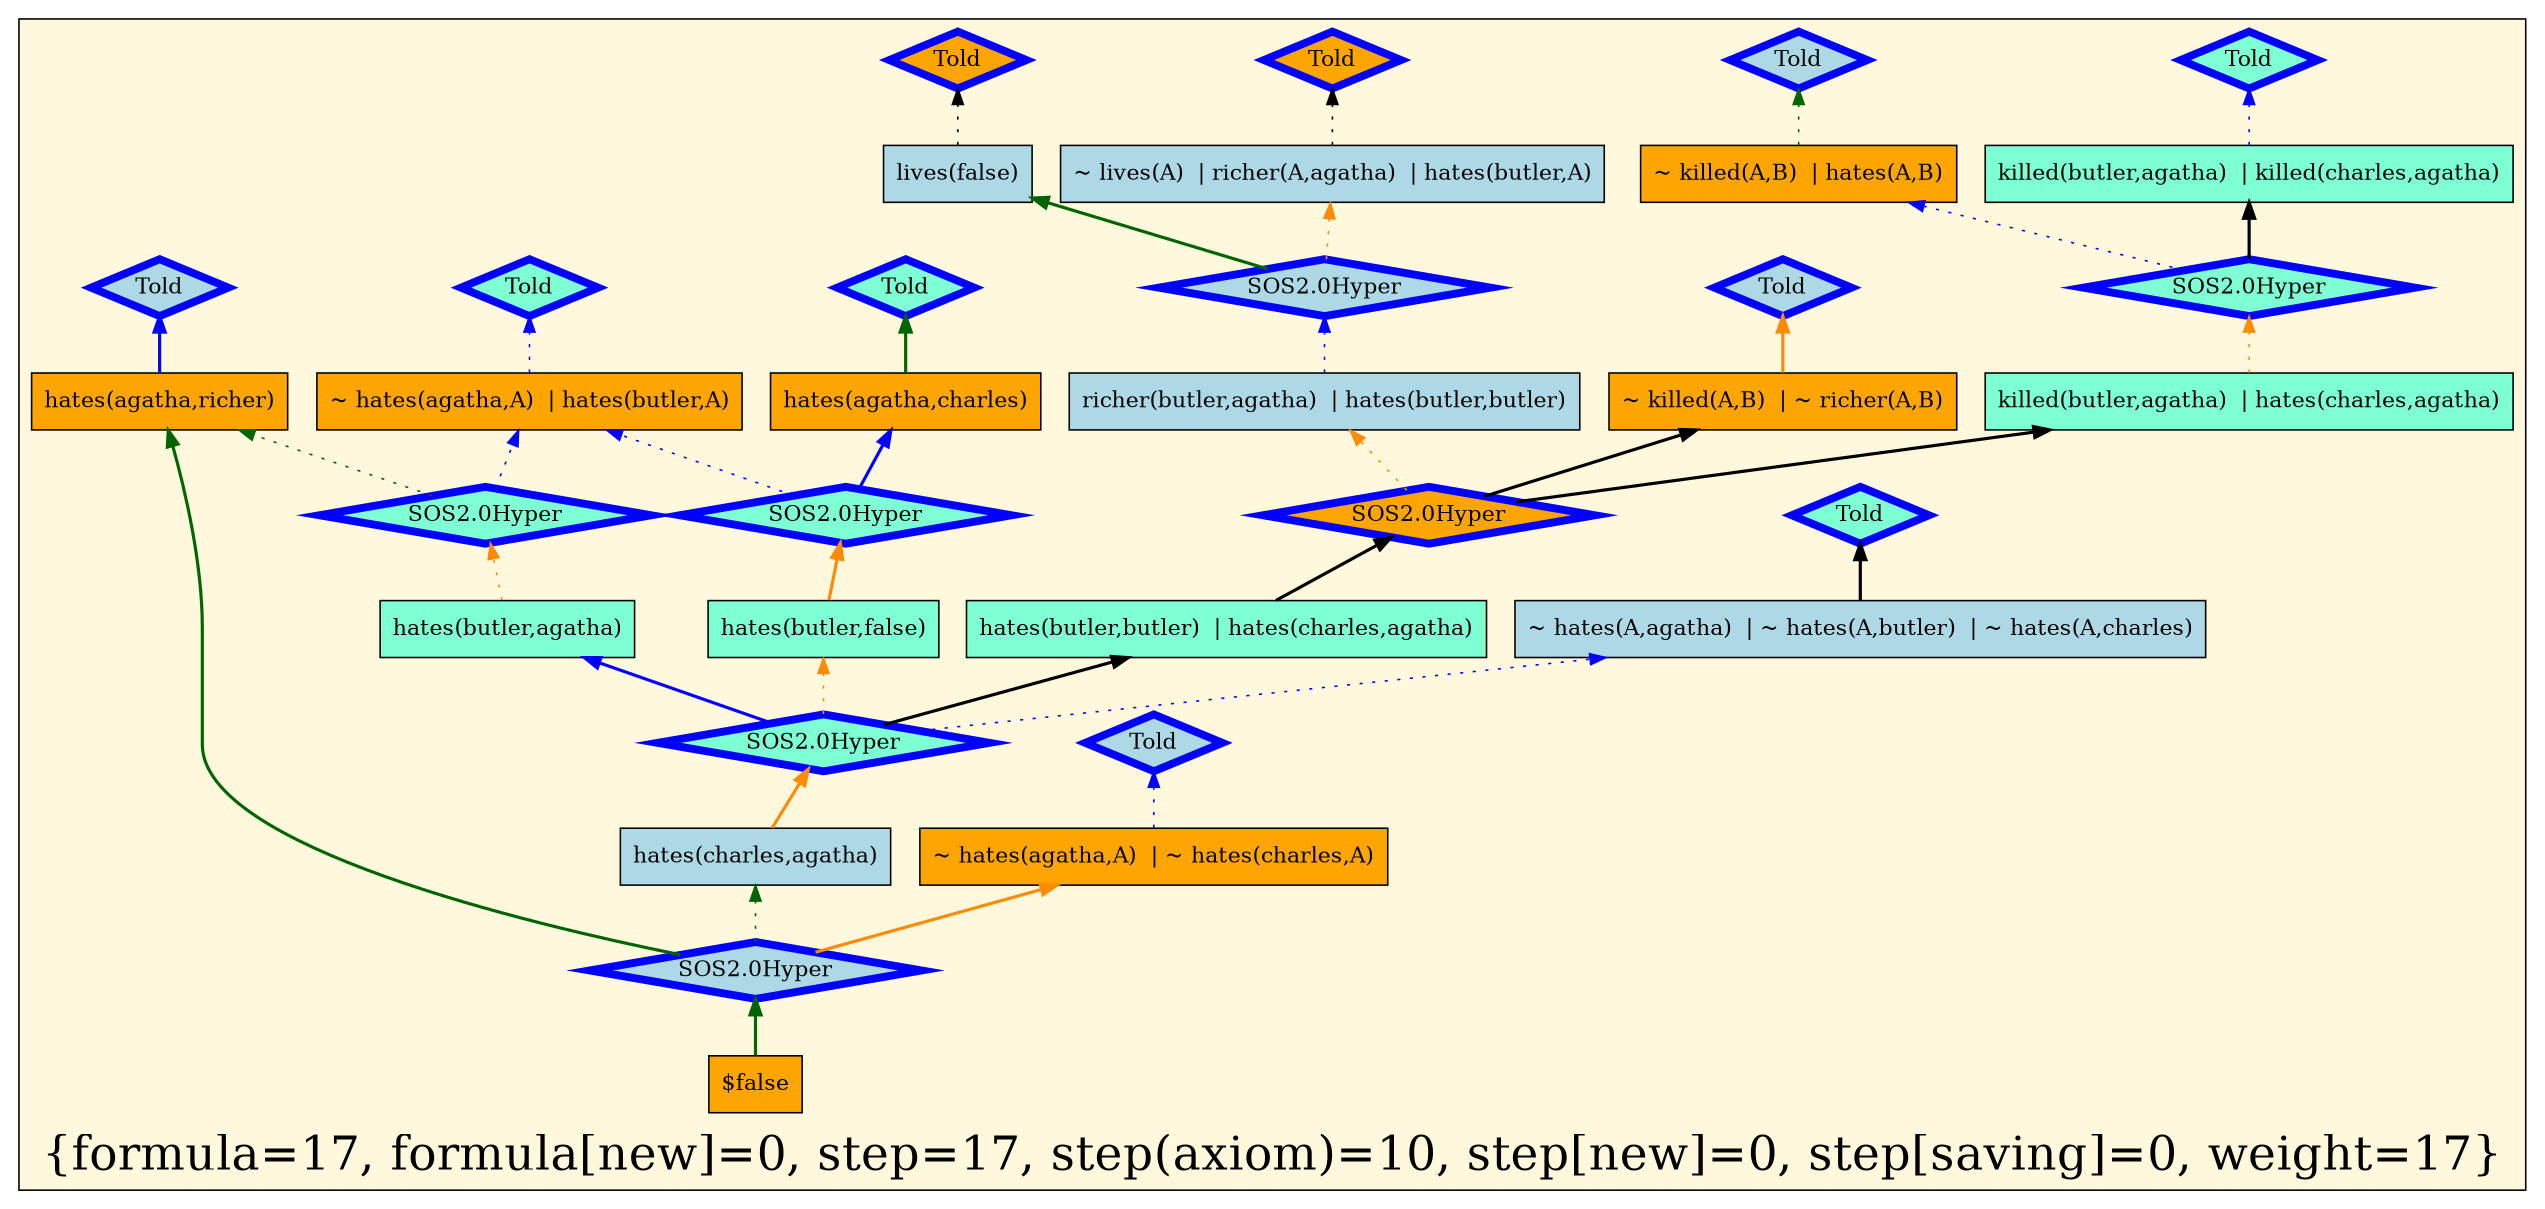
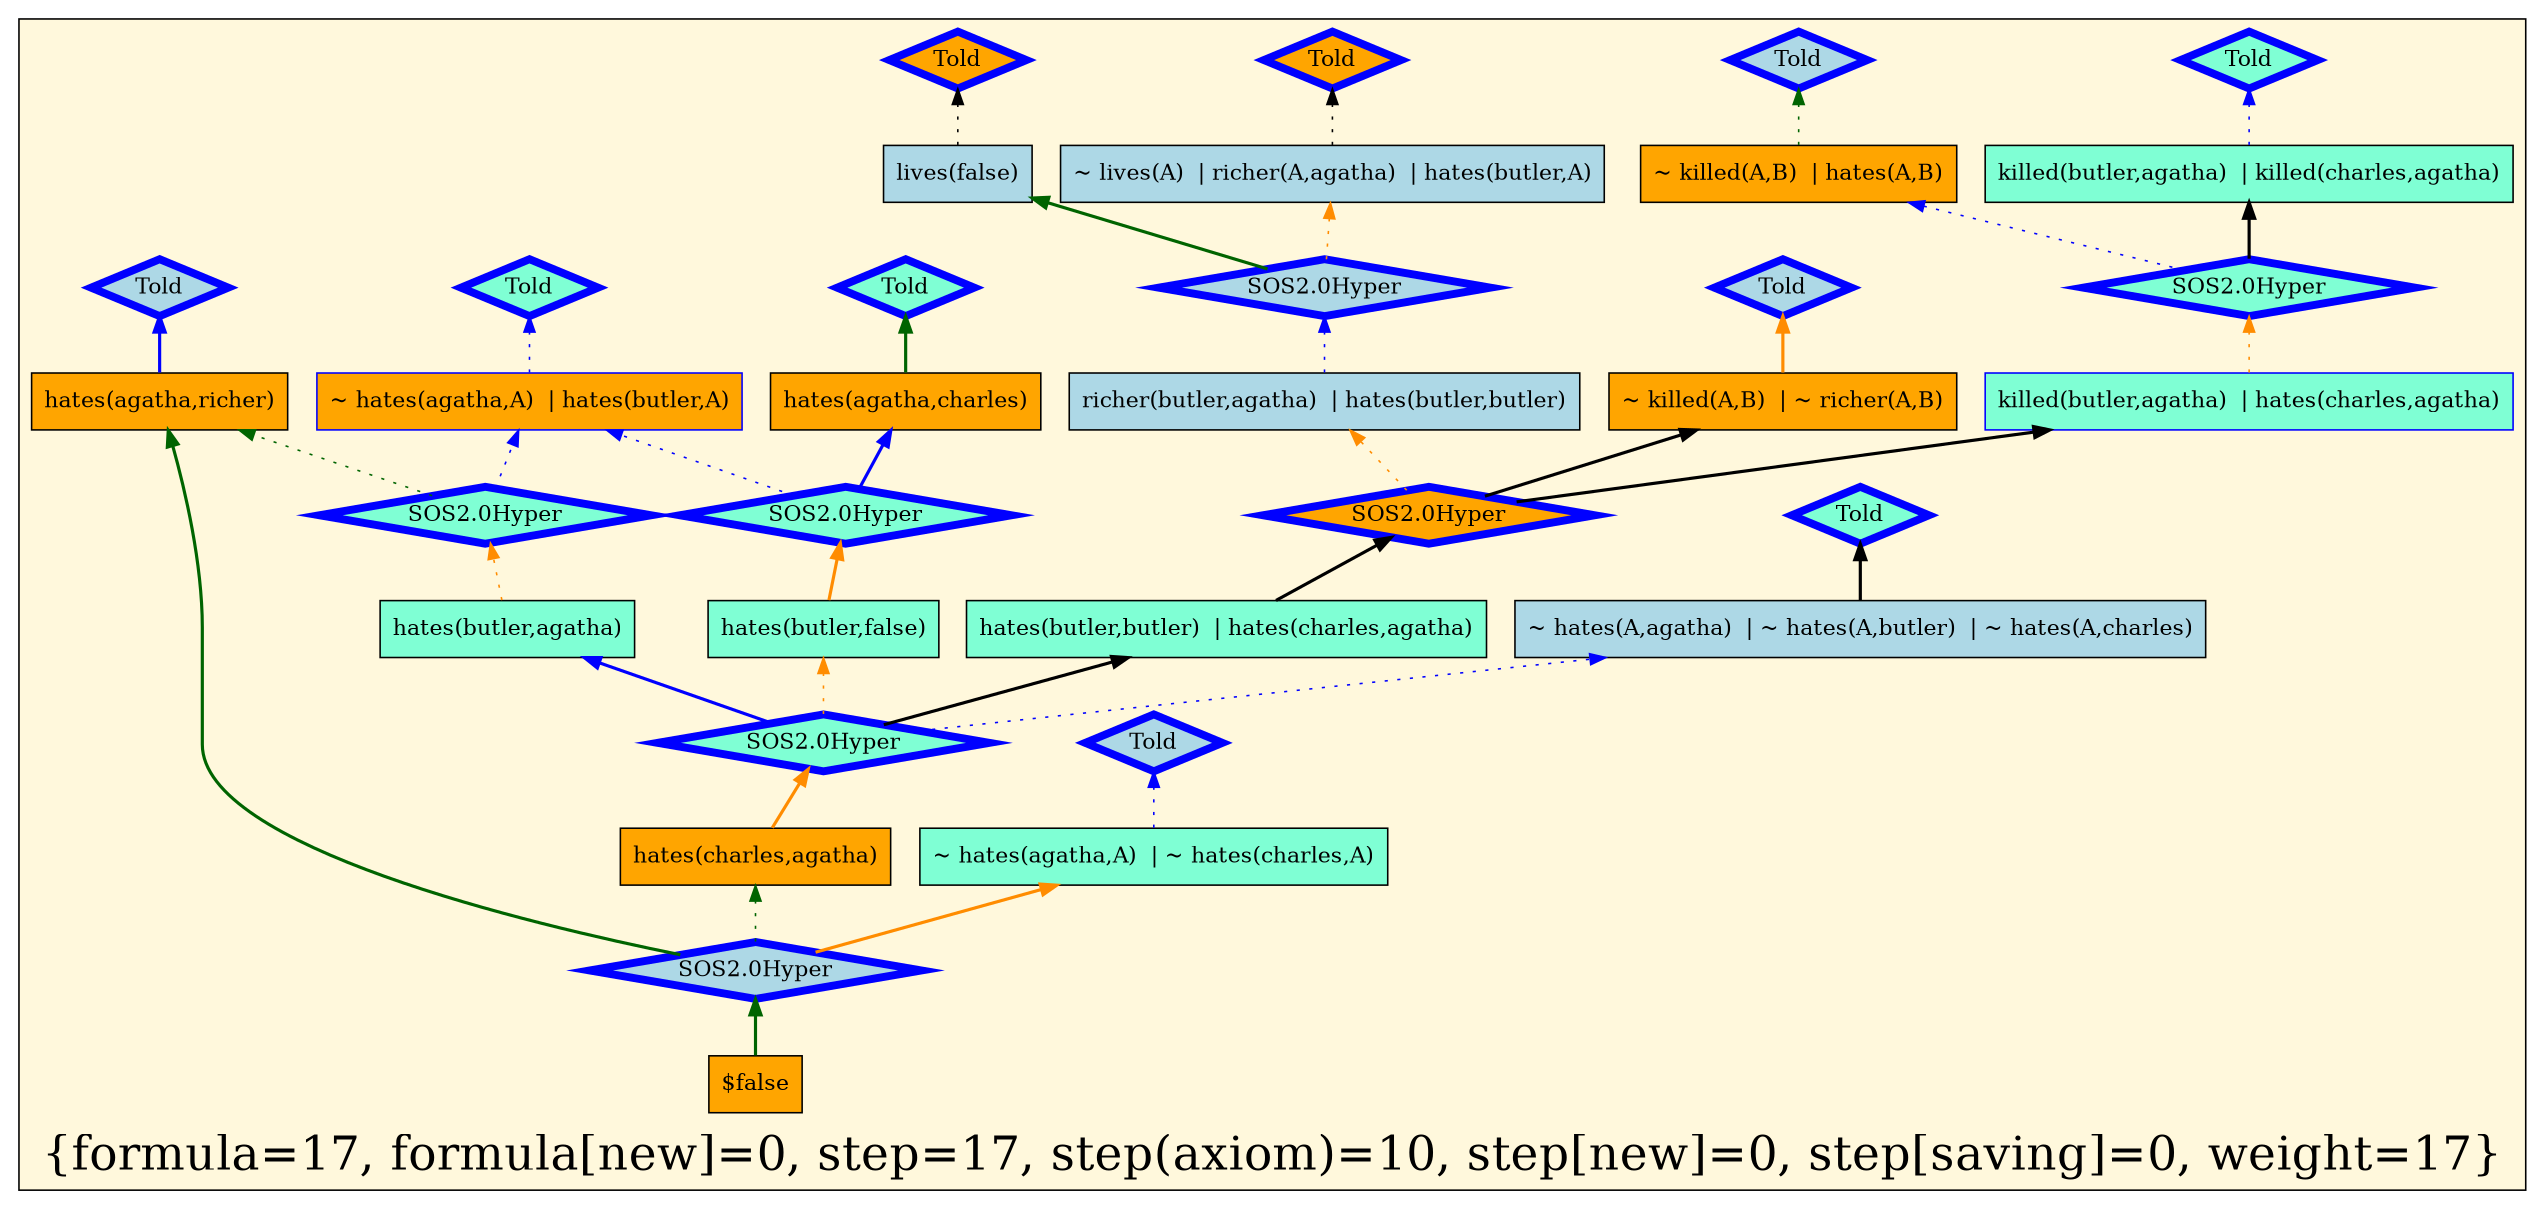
node "~ hates(agatha,A)  | hates(butler,A)": color black -> blue
node "killed(butler,agatha)  | hates(charles,agatha)": color black -> blue
node "hates(charles,agatha)": fillcolor lightblue -> orange
node "~ hates(agatha,A)  | ~ hates(charles,A)": fillcolor orange -> aquamarine
